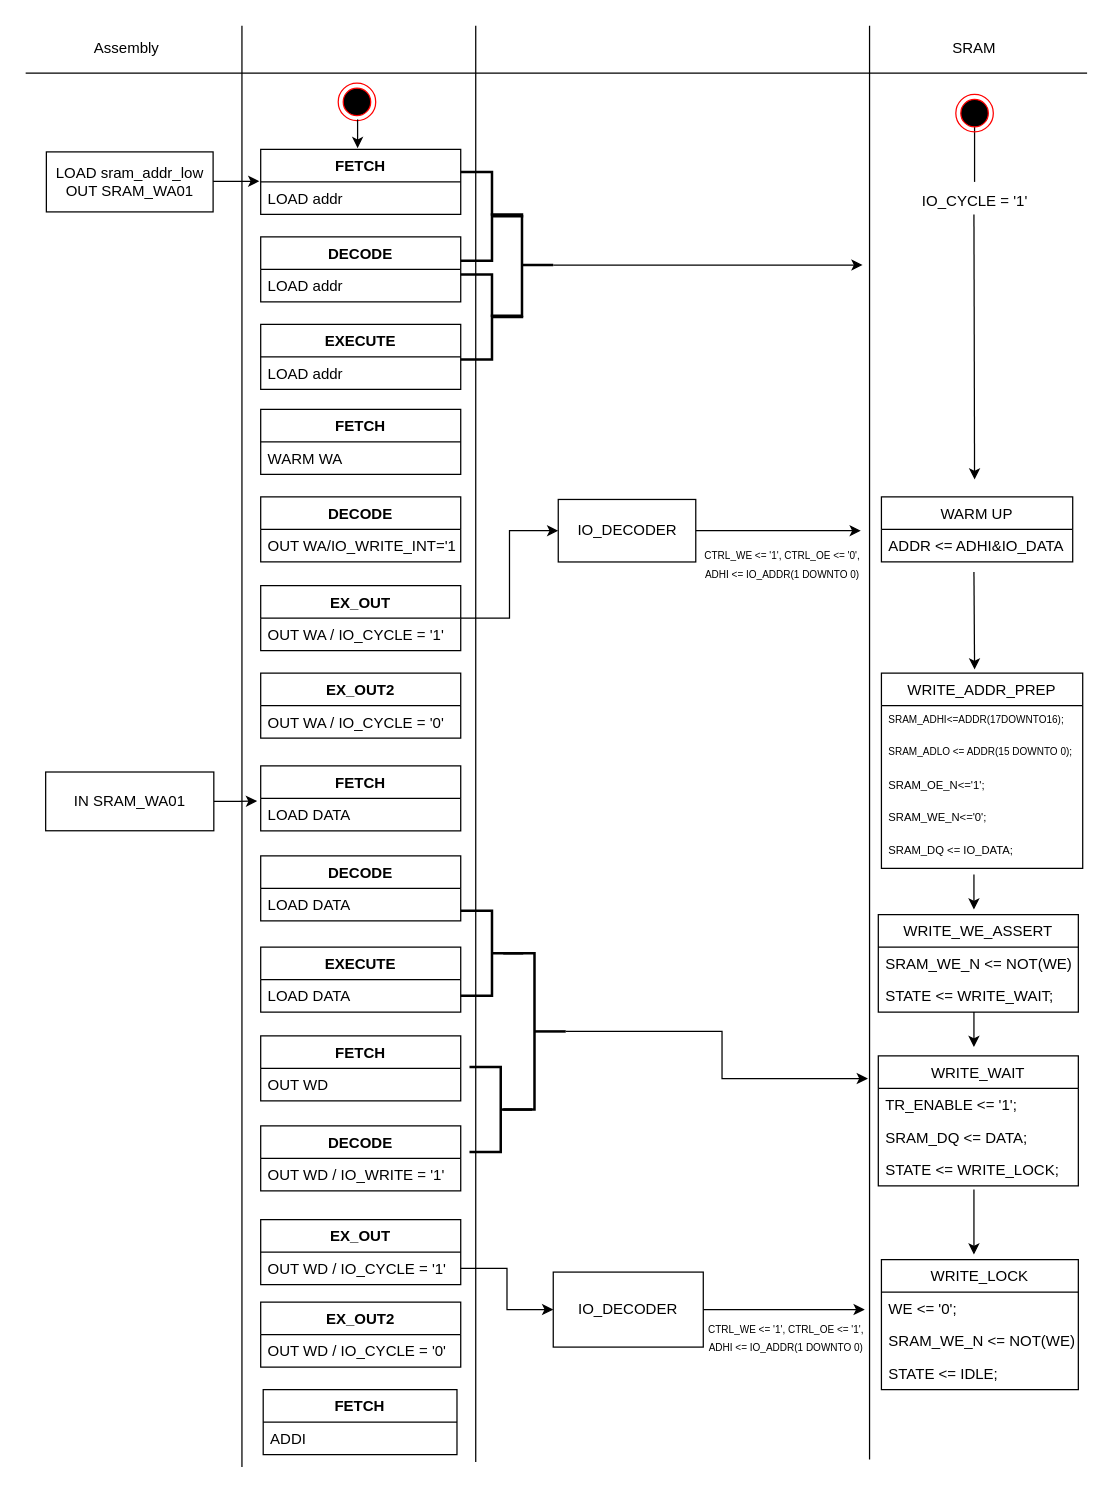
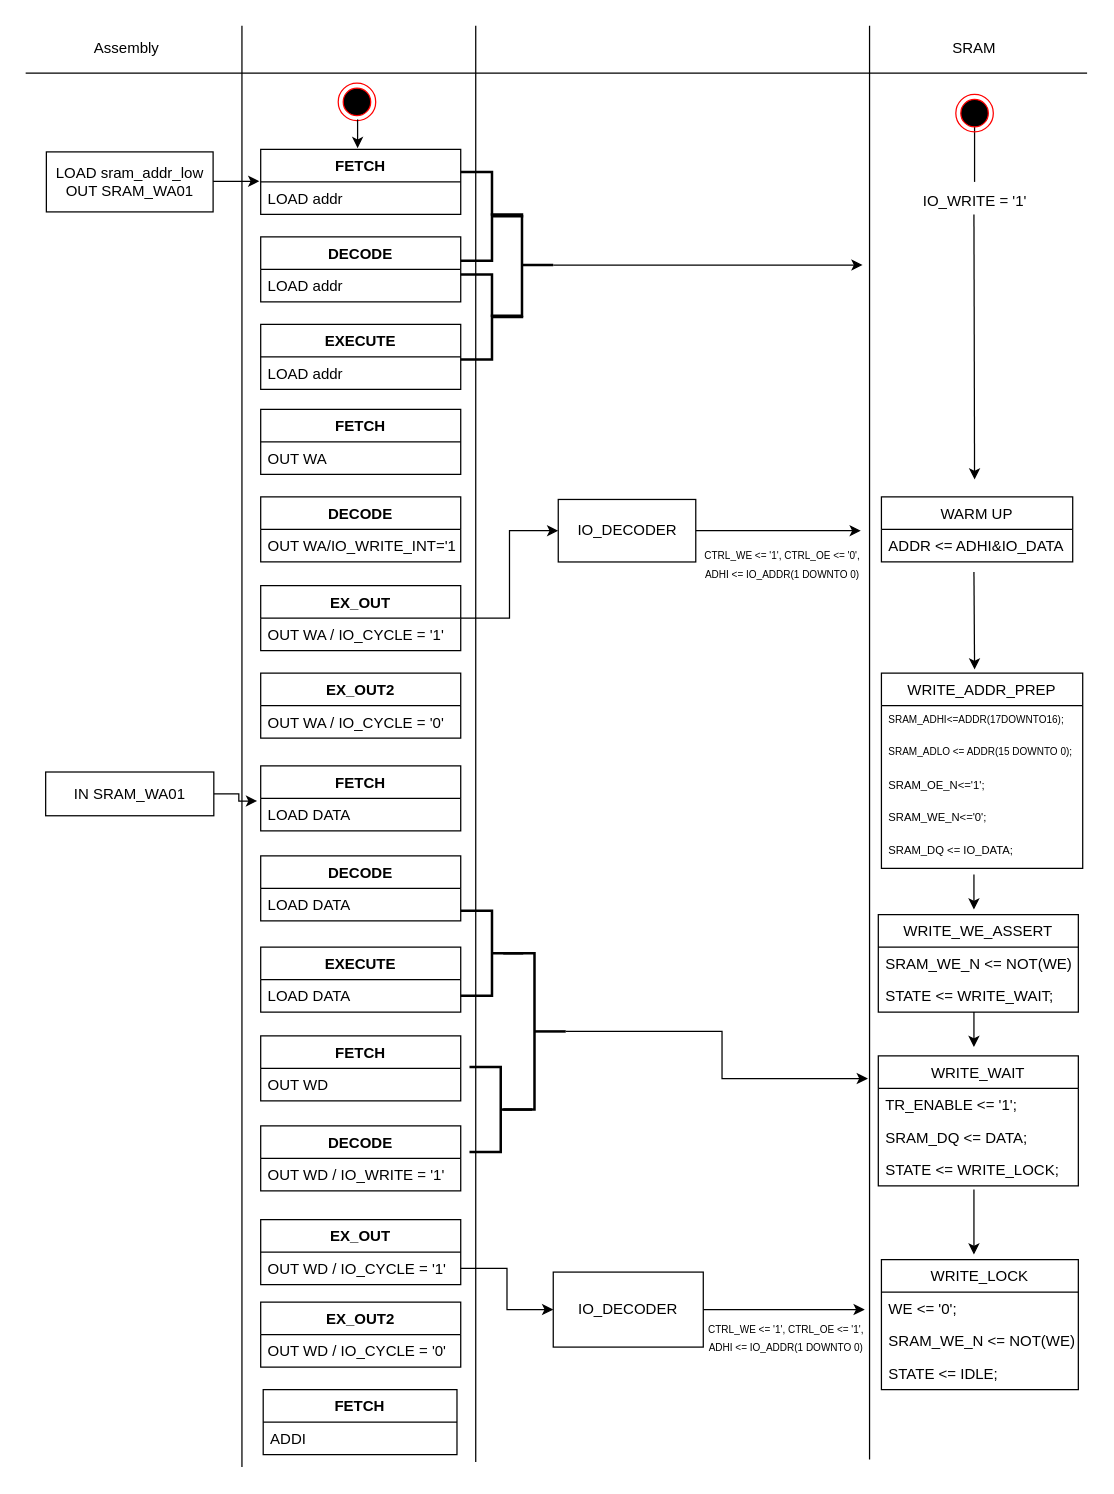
node "IO_CYCLE = '1'": label "IO_CYCLE = '1'" -> "IO_WRITE = '1'"
node "WARM WA": label "WARM WA" -> "OUT WA"
node "IN SRAM_WA01": size 168x59 -> 168x44
